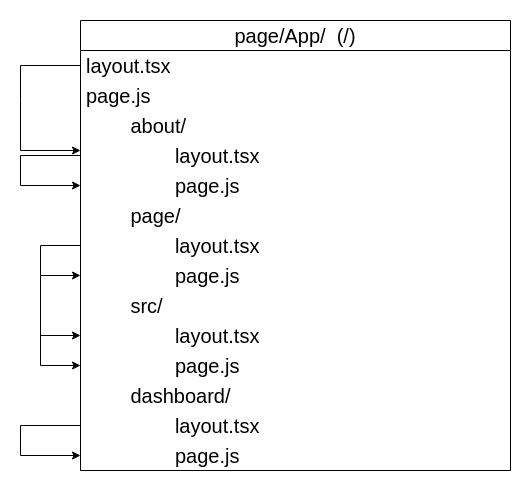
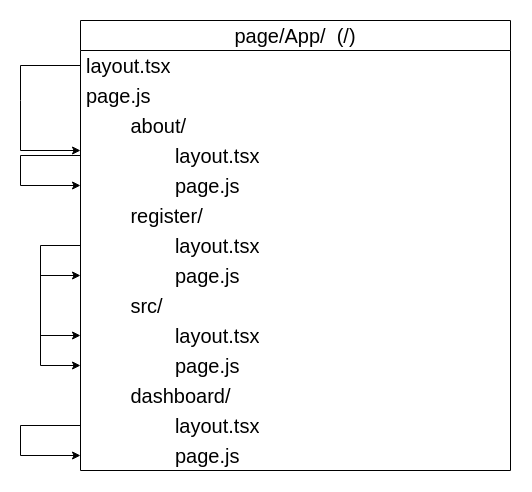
node "page/": label "page/" -> "register/"
